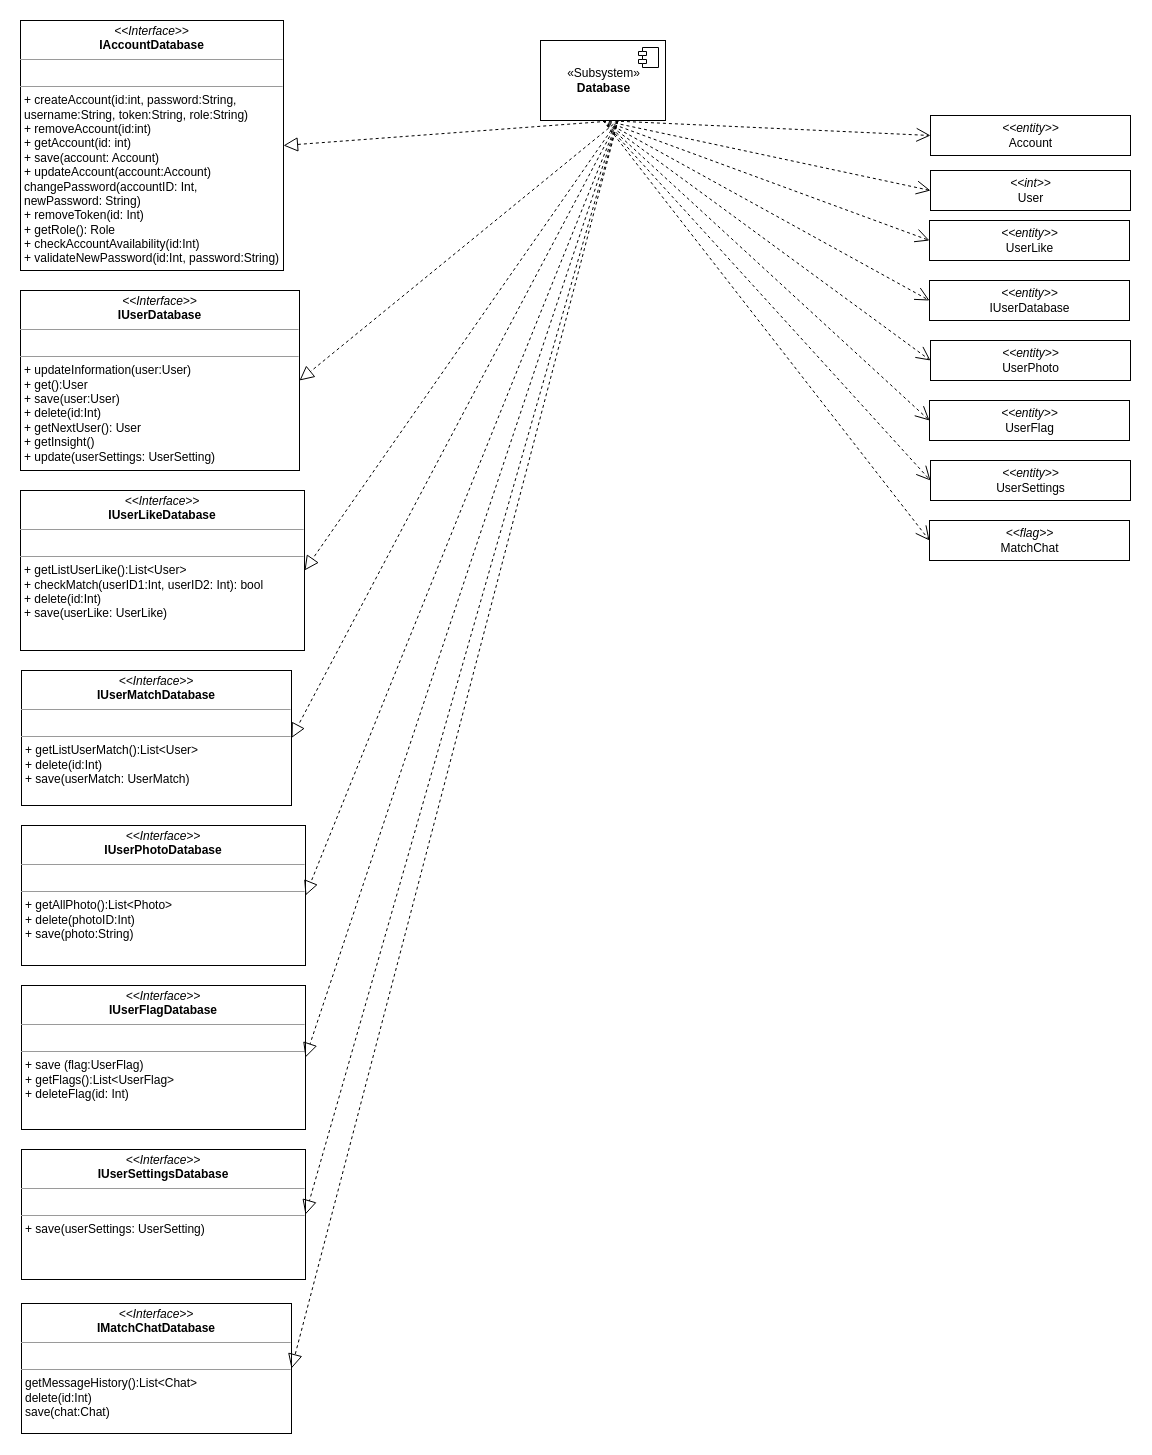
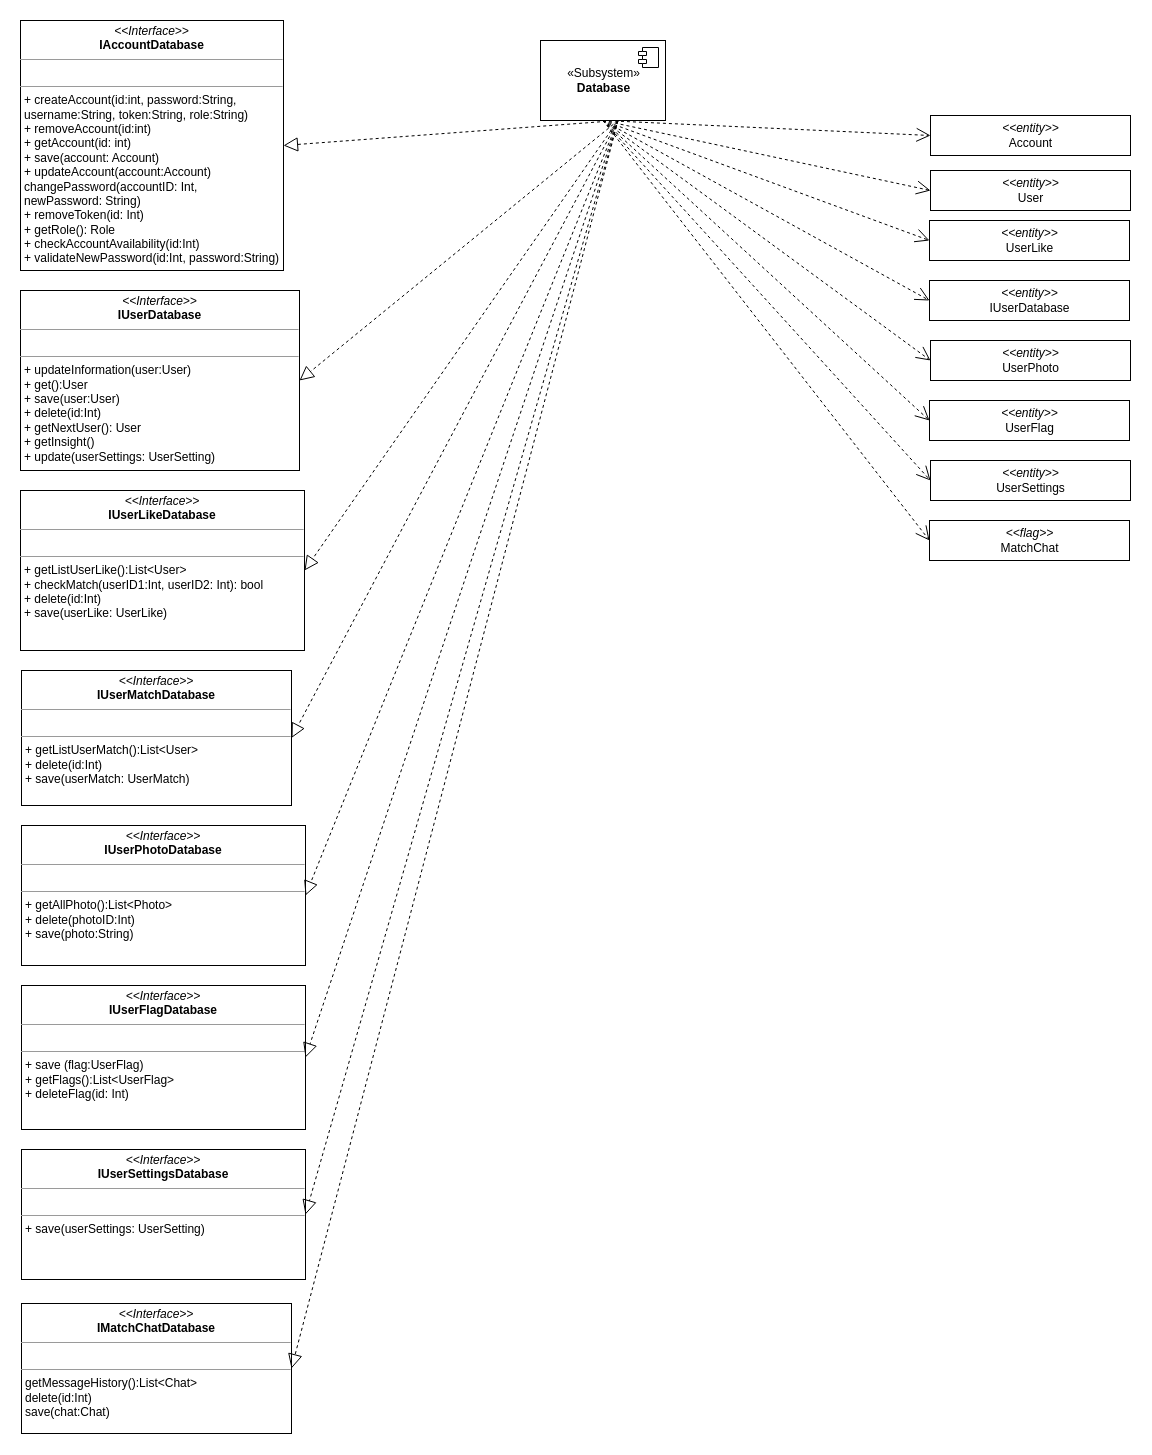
node "<<int>> User": label "<<int>> User" -> "<<entity>> User"
